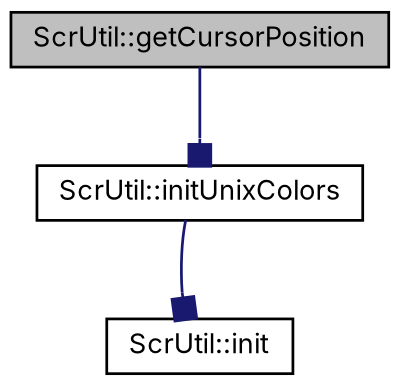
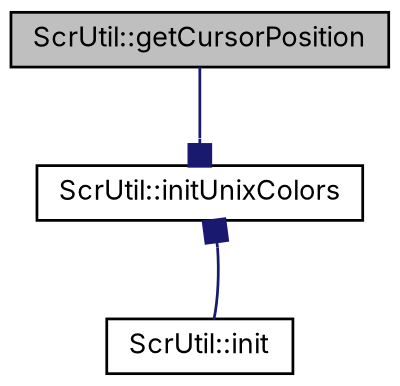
edge "ScrUtil::initUnixColors" -> "ScrUtil::init": reversed
